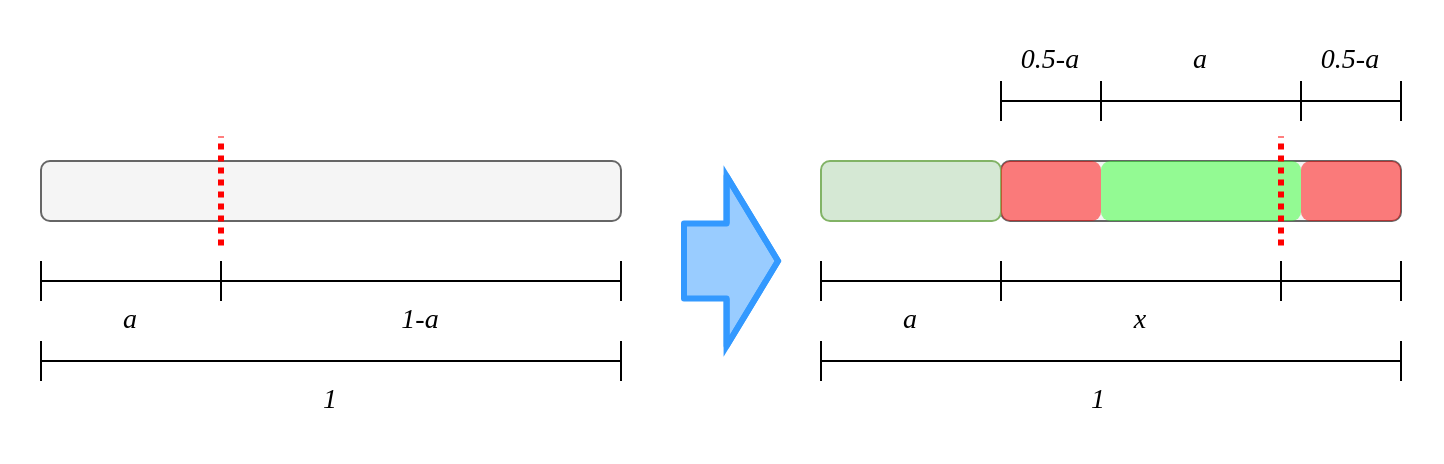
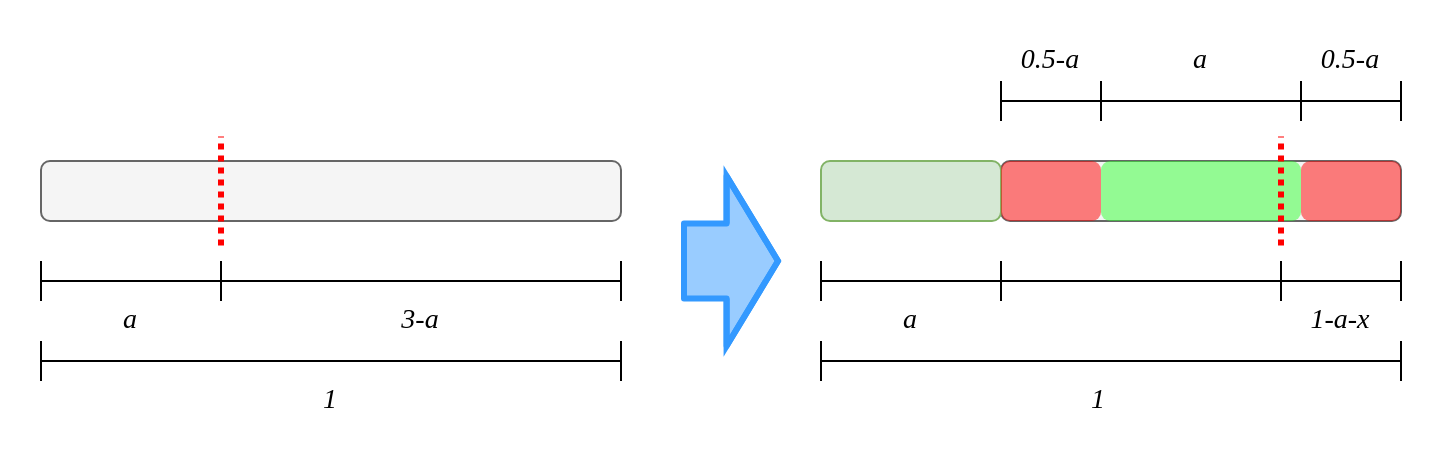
node "1-a": label "1-a" -> "3-a"
node "x": removed
node "1-a-x": added
